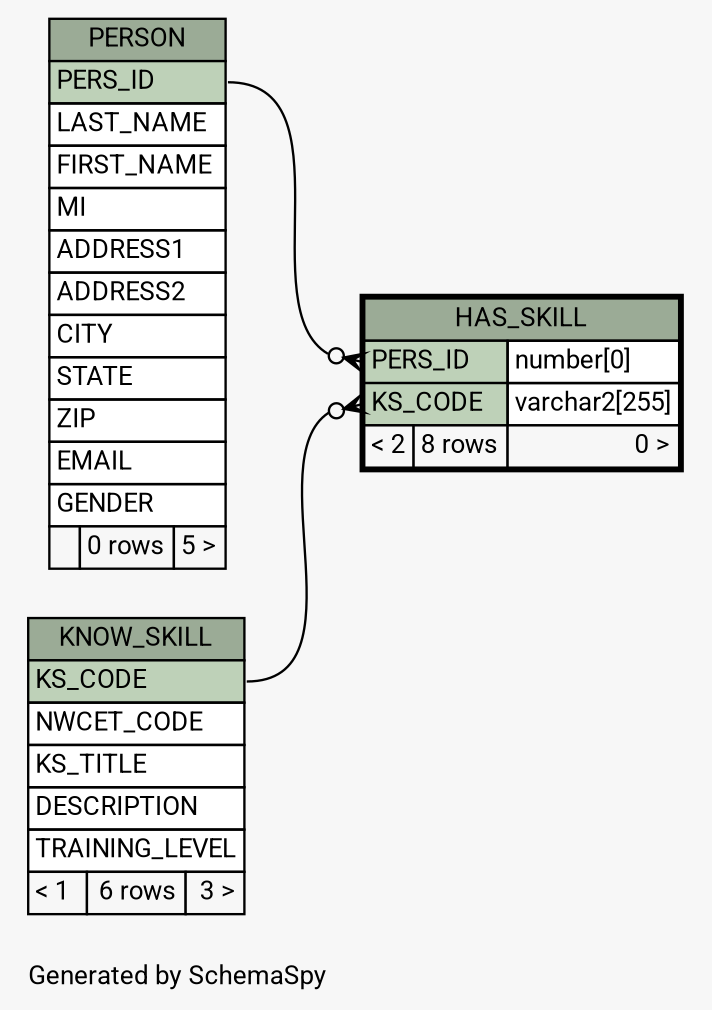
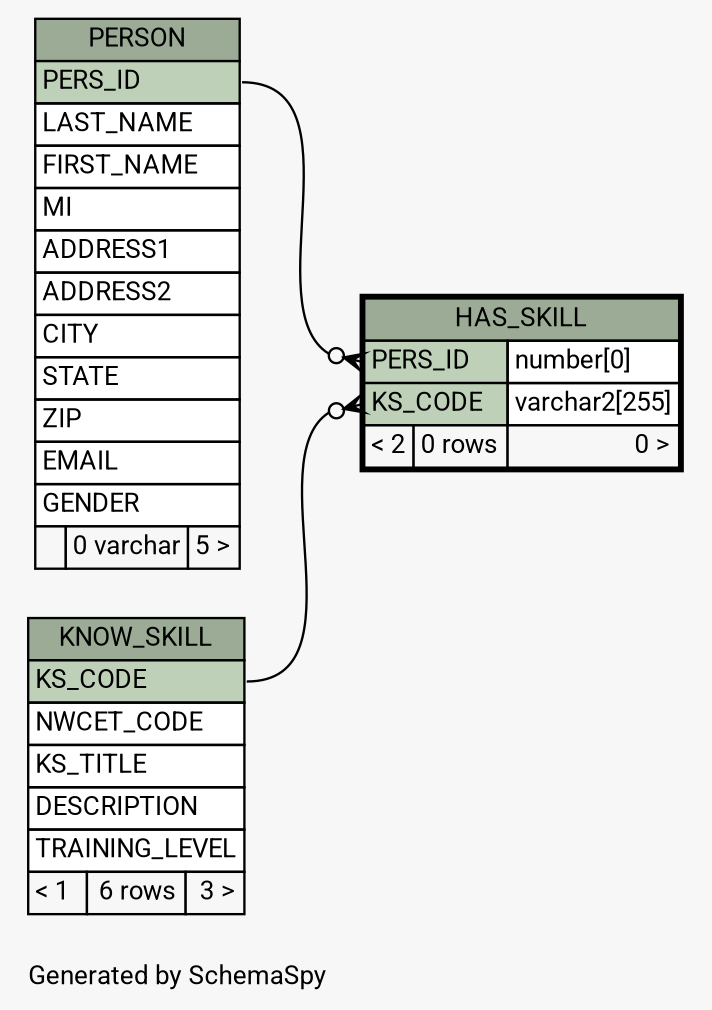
node "HAS_SKILL": text "8 rows" -> "0 rows"
node "PERSON": text "0 rows" -> "0 varchar"
